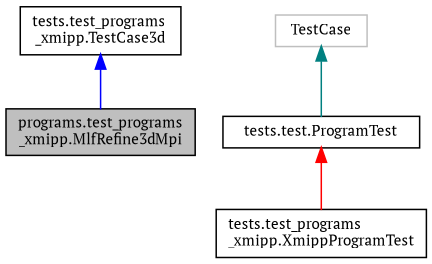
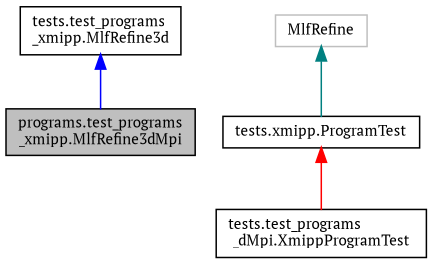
node "tests.test_programs _xmipp.TestCase3d": label "tests.test_programs _xmipp.TestCase3d" -> "tests.test_programs _xmipp.MlfRefine3d"
node "TestCase": label "TestCase" -> "MlfRefine"
node "tests.test.ProgramTest": label "tests.test.ProgramTest" -> "tests.xmipp.ProgramTest"
node "tests.test_programs _xmipp.XmippProgramTest": label "tests.test_programs _xmipp.XmippProgramTest" -> "tests.test_programs _dMpi.XmippProgramTest"
